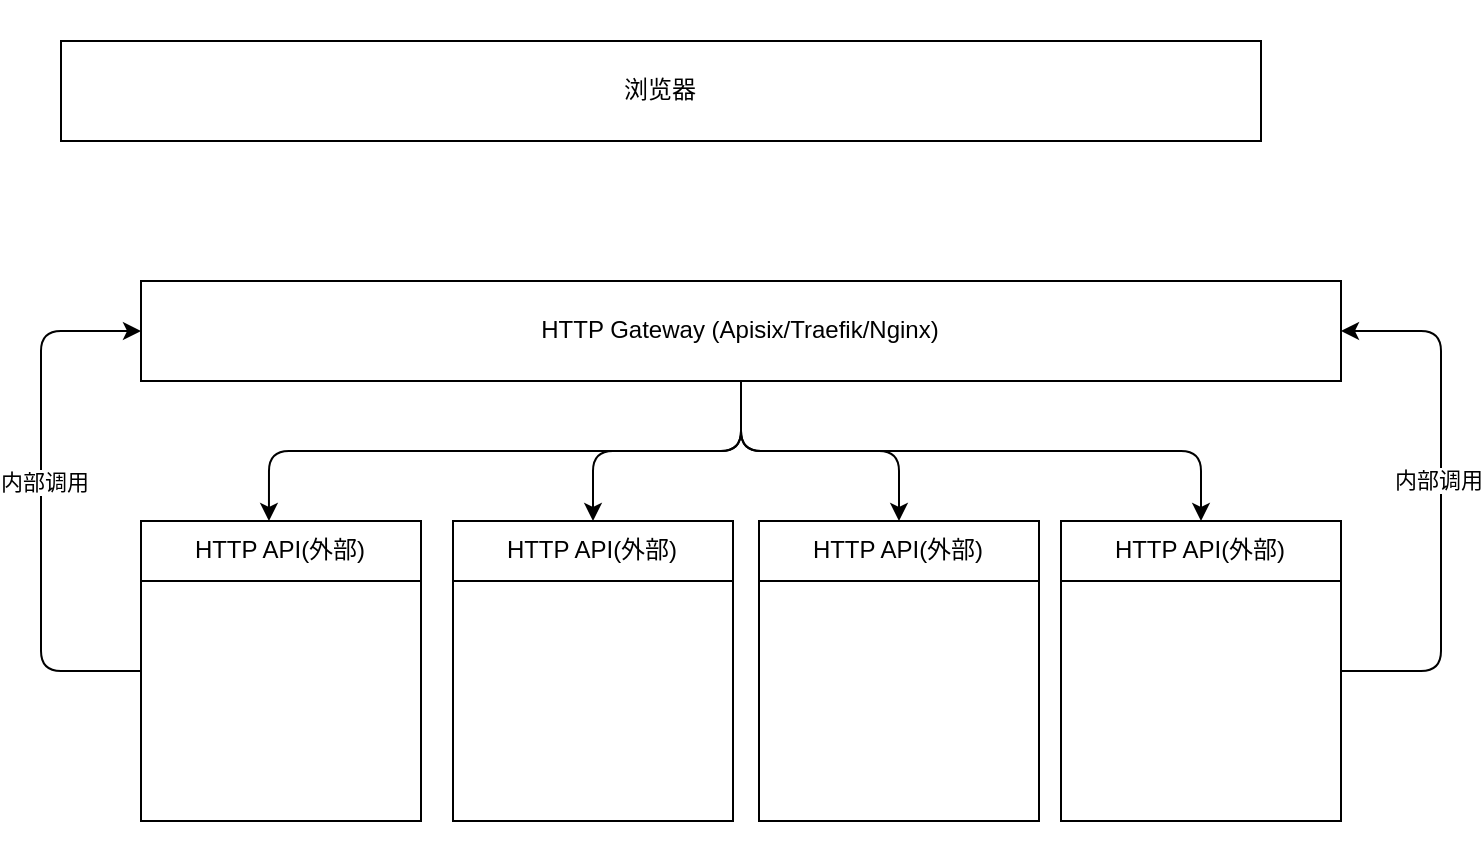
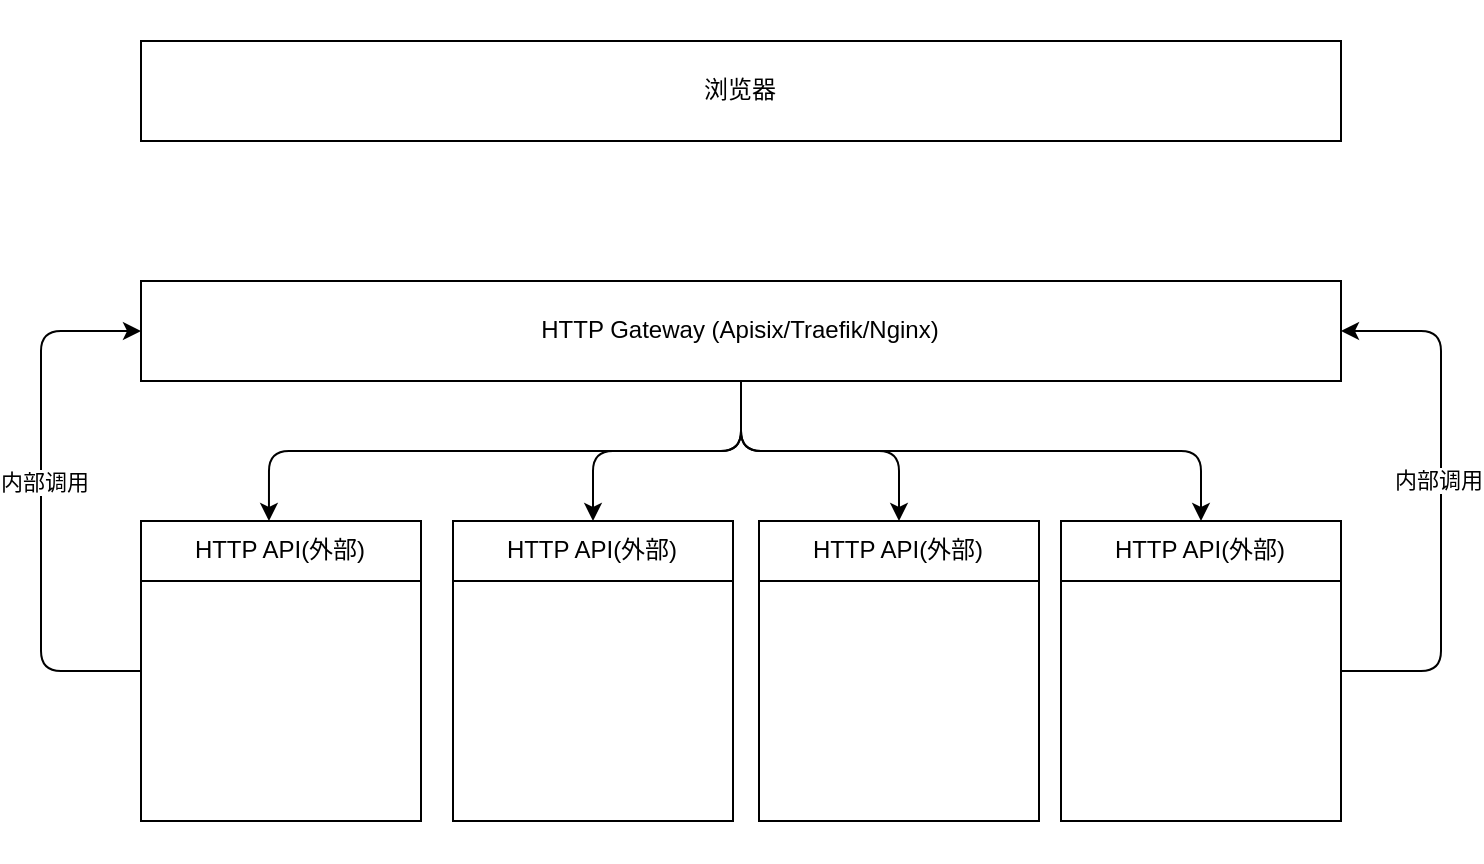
node "浏览器": moved (661, 91) -> (741, 91)
